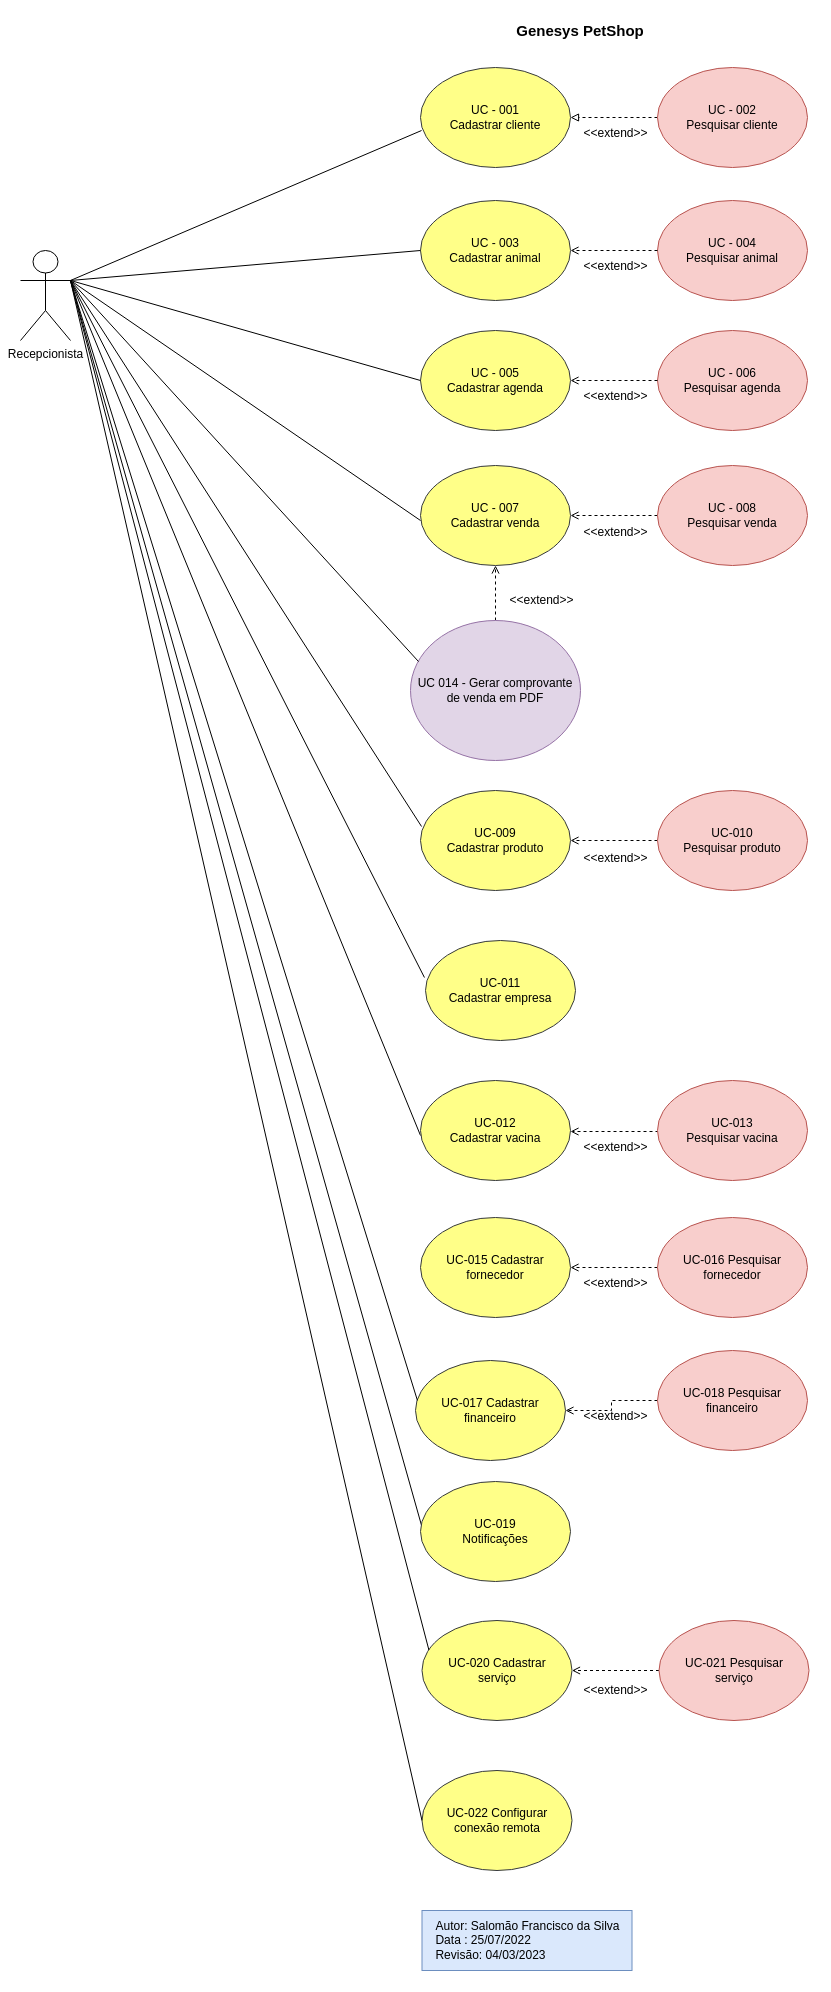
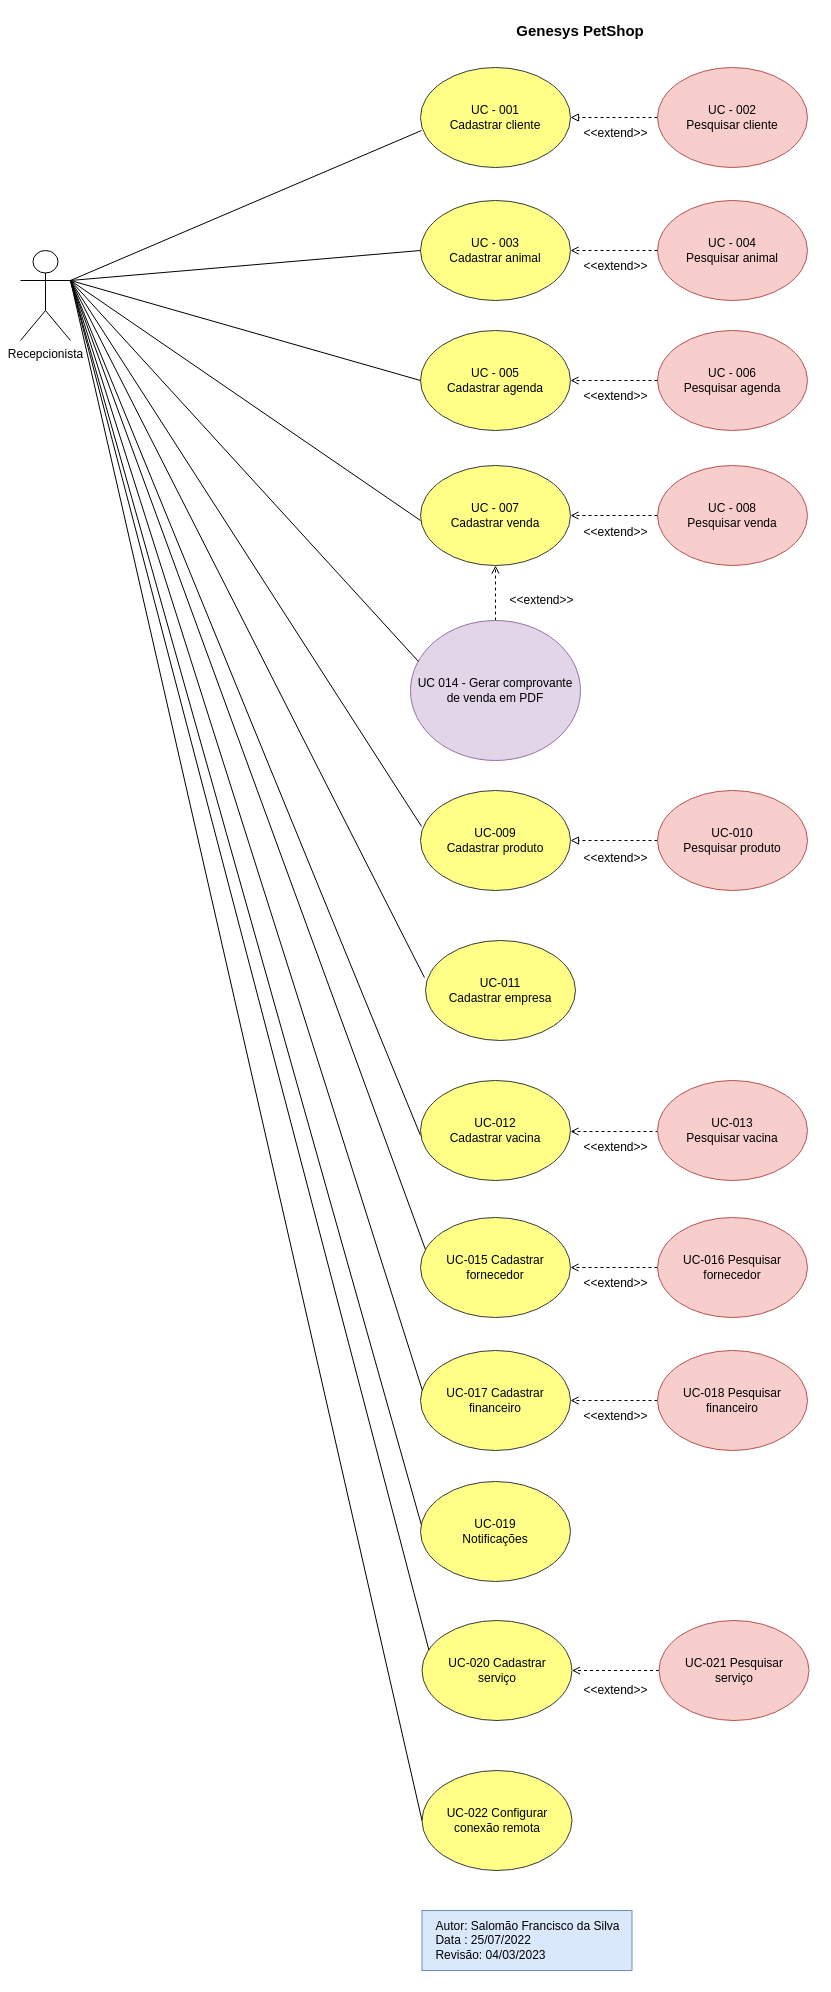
edge "Recepcionista" -- "UC-015 Cadastrar fornecedor": added
edge "UC-010 Pesquisar produto" -> "UC-009 Cadastrar produto": arrowhead open -> block
node "UC-017 Cadastrar financeiro": moved (491, 1411) -> (496, 1401)
